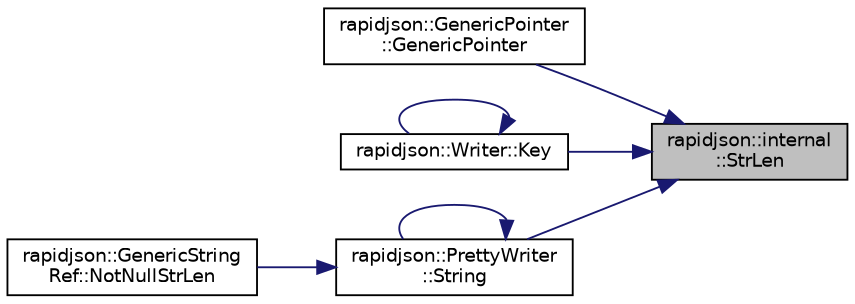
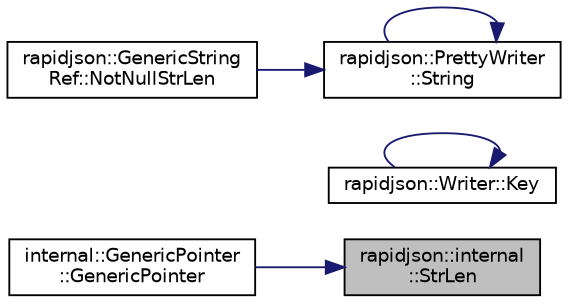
node "rapidjson::GenericPointer ::GenericPointer": label "rapidjson::GenericPointer ::GenericPointer" -> "internal::GenericPointer ::GenericPointer"
edge "rapidjson::Writer::Key" -> "rapidjson::internal ::StrLen": removed
edge "rapidjson::PrettyWriter ::String" -> "rapidjson::internal ::StrLen": removed
